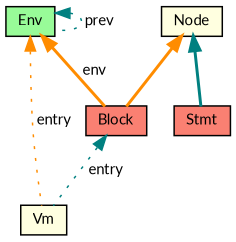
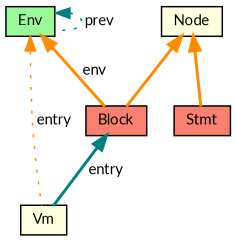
edge "Stmt" -> "Node": color teal -> darkorange
edge "Vm" -> "Block": style dotted -> bold
